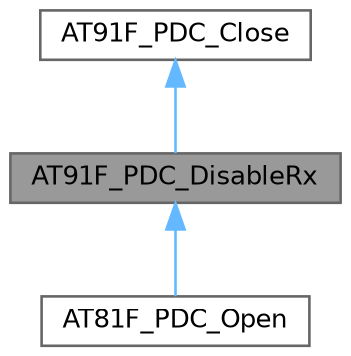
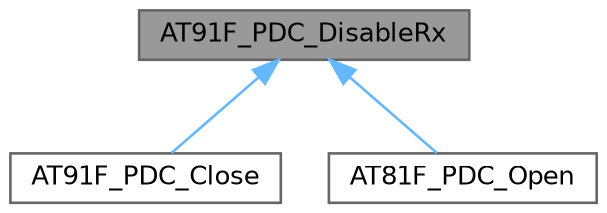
edge "AT91F_PDC_DisableRx" -> "AT91F_PDC_Close": reversed
